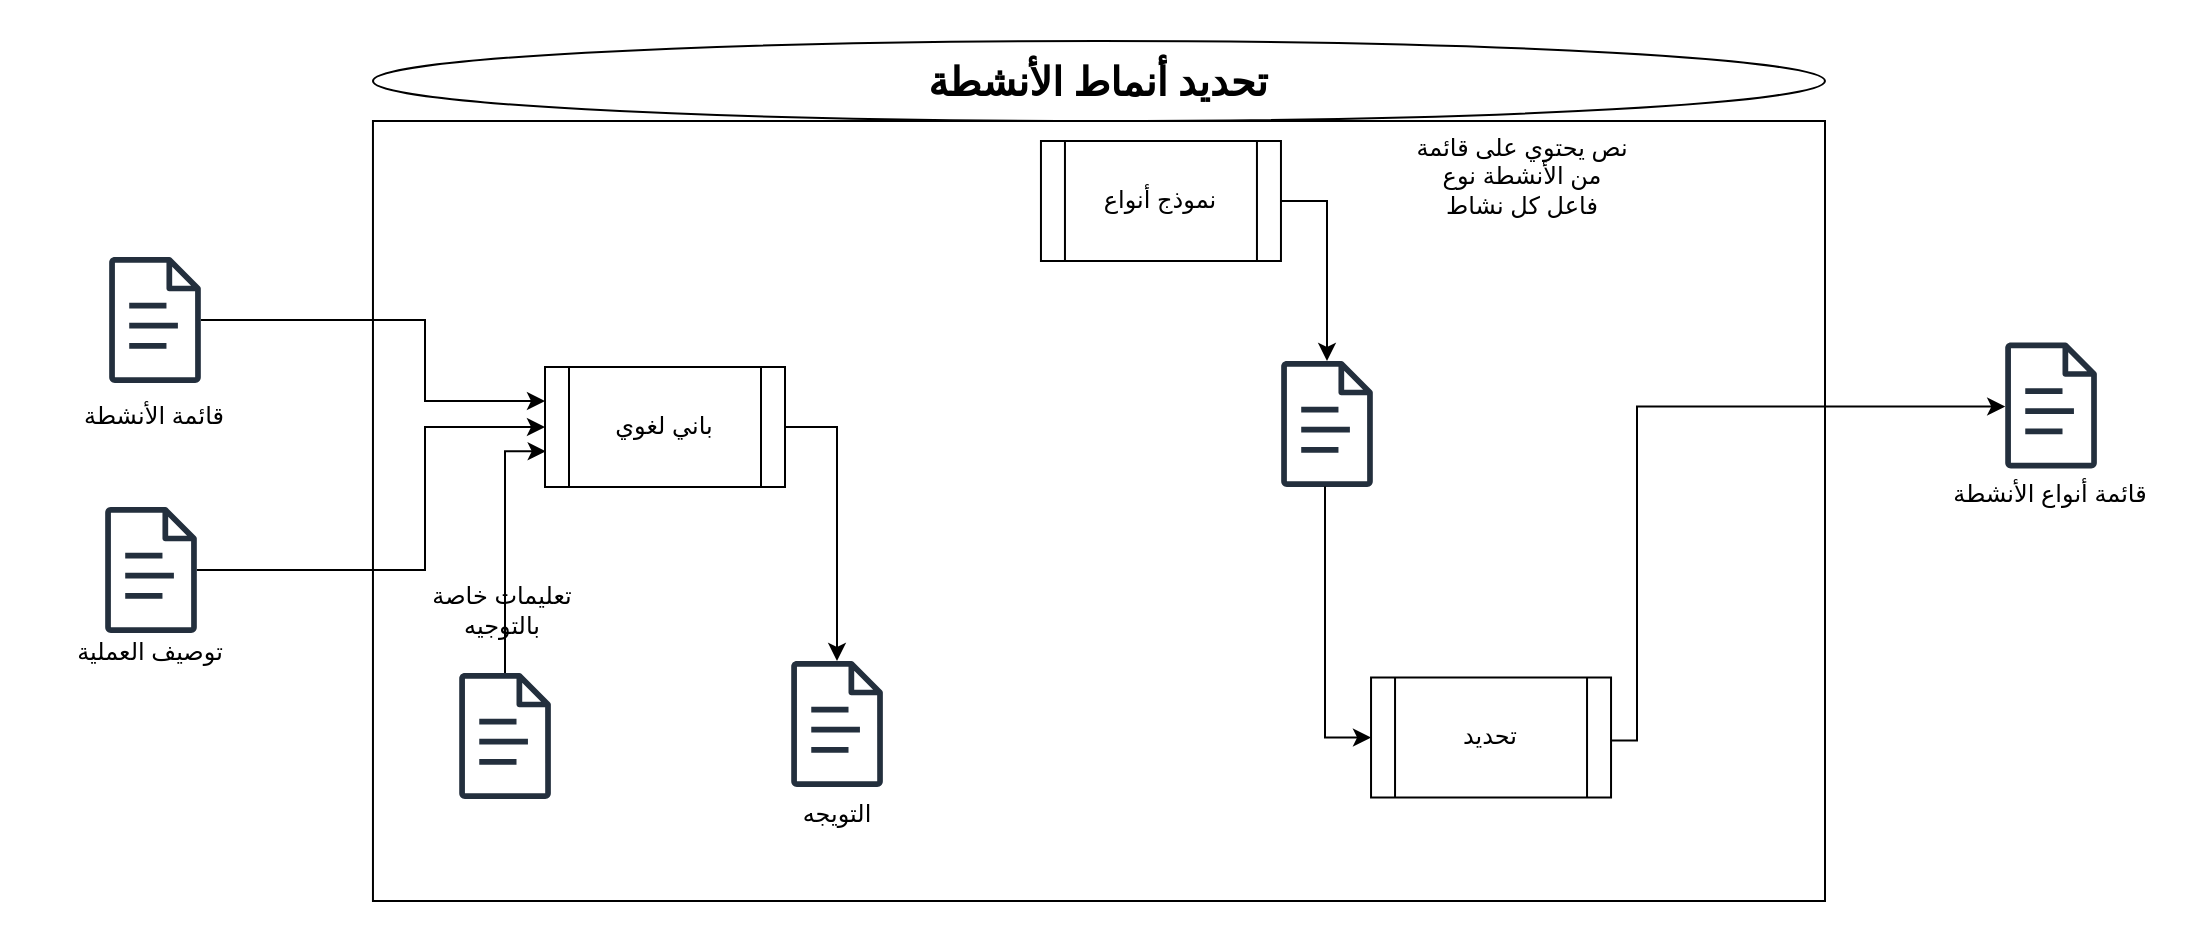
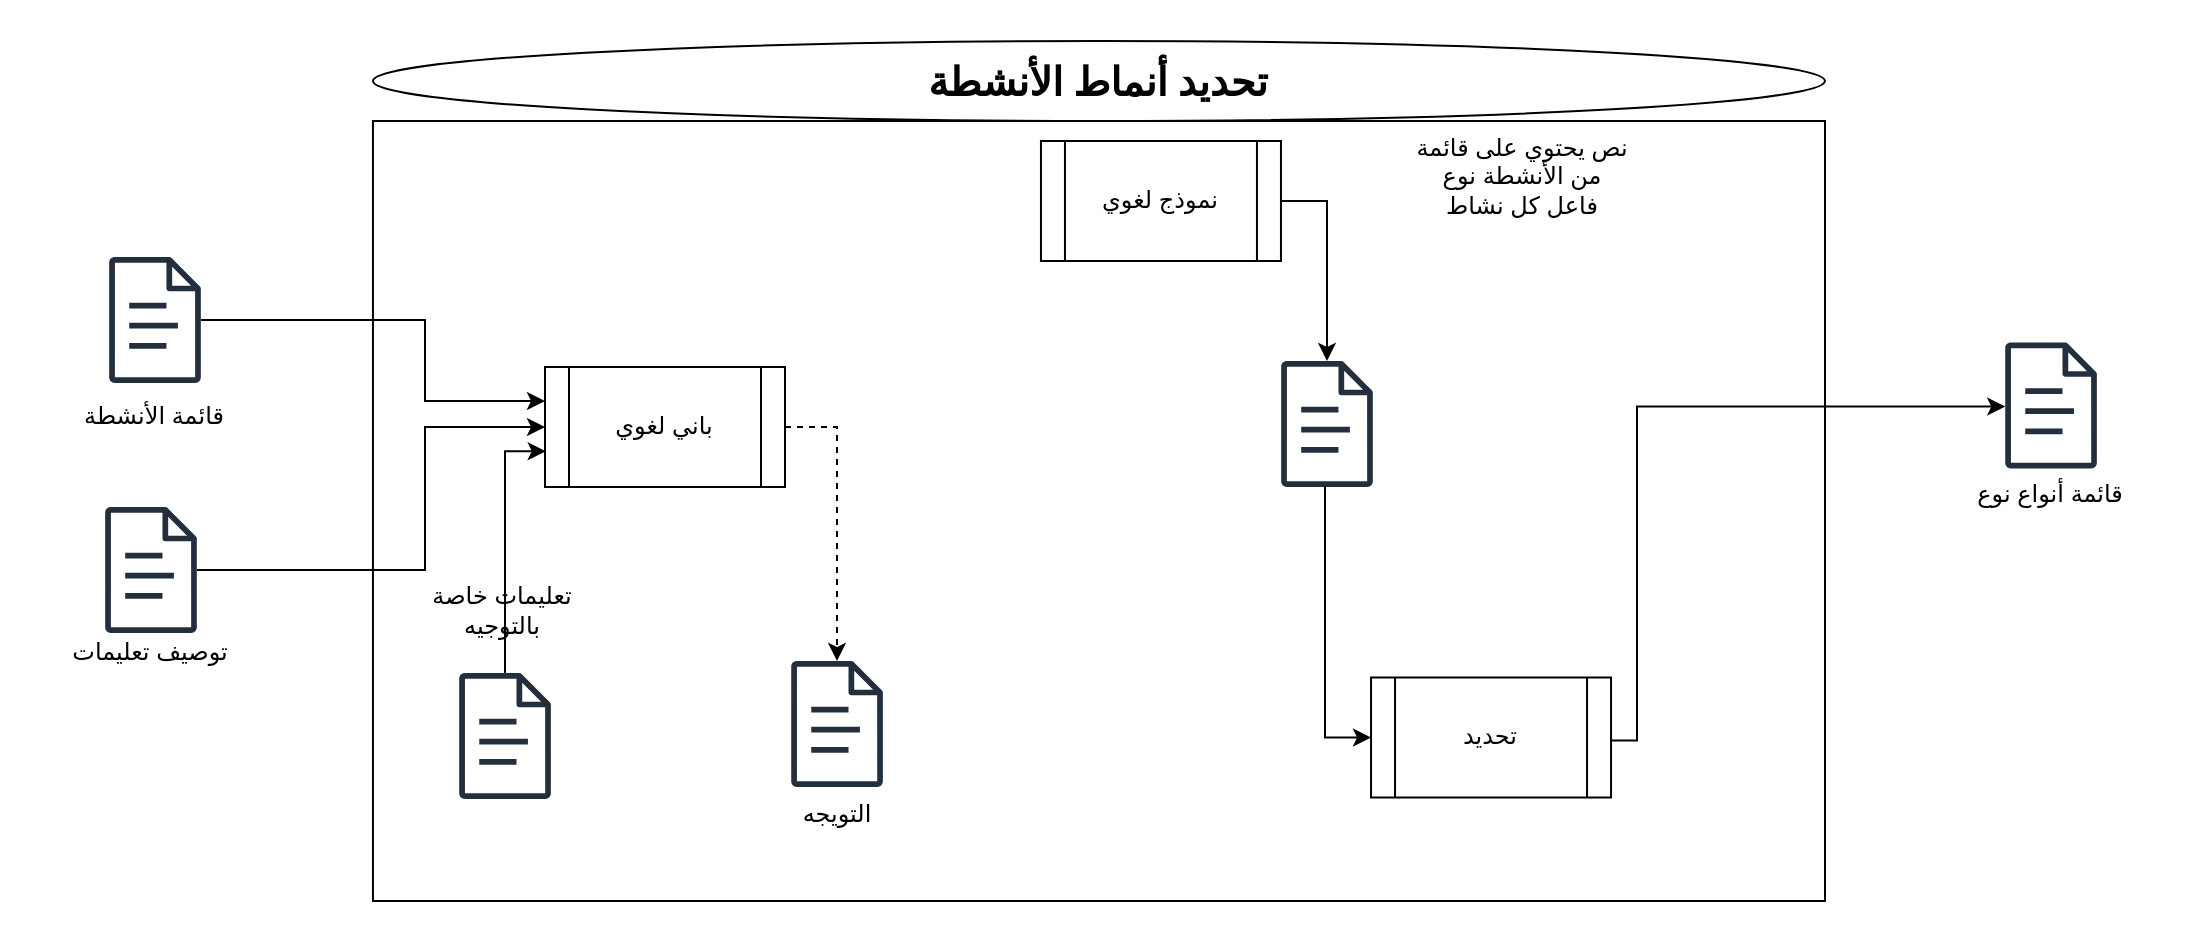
node "نموذج أنواع": label "نموذج أنواع" -> "نموذج لغوي"
node "قائمة أنواع الأنشطة": label "قائمة أنواع الأنشطة" -> "قائمة أنواع نوع"
edge "باني لغوي" -> "التويجه": style solid -> dashed
node "توصيف العملية": label "توصيف العملية" -> "توصيف تعليمات"
